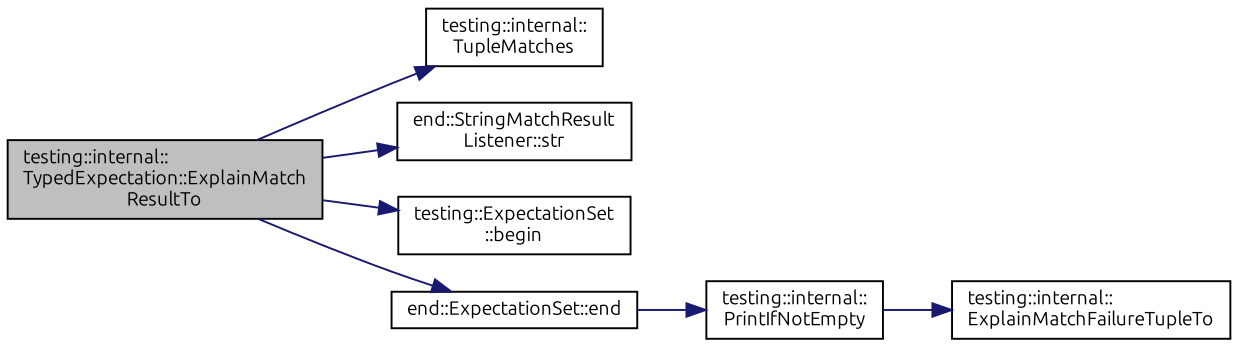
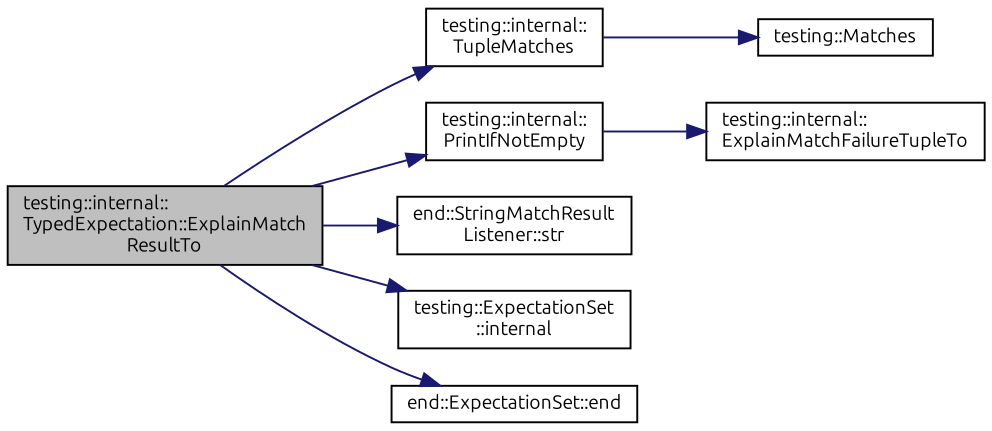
node "testing::Matches": added
node "testing::ExpectationSet ::begin": label "testing::ExpectationSet ::begin" -> "testing::ExpectationSet ::internal"
edge "end::ExpectationSet::end" -> "testing::internal:: PrintIfNotEmpty": now "testing::internal:: TypedExpectation::ExplainMatch ResultTo" -> "testing::internal:: PrintIfNotEmpty"
